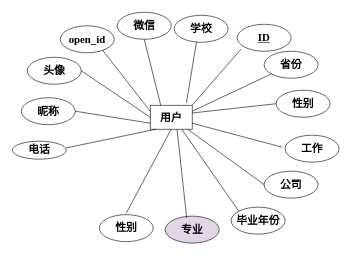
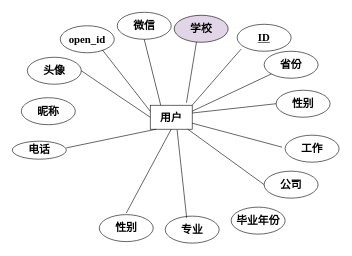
node "学校": fillcolor #ffffff -> #e1d5e7
edge "昵称" -- "用户": removed
edge "用户" -- "毕业年份": removed
node "专业": fillcolor #e1d5e7 -> #ffffff
